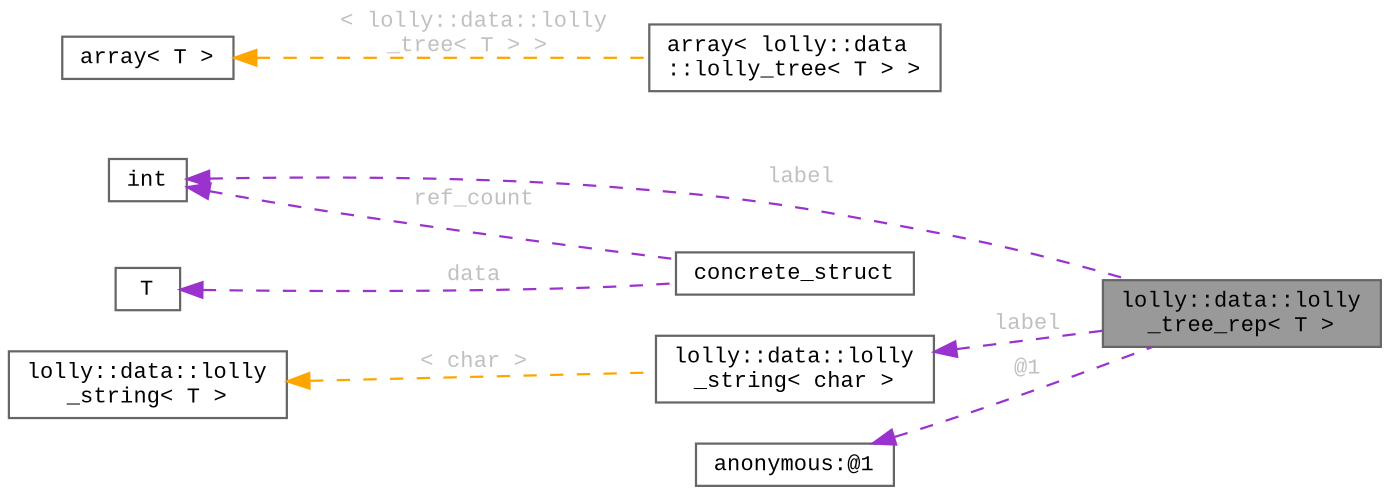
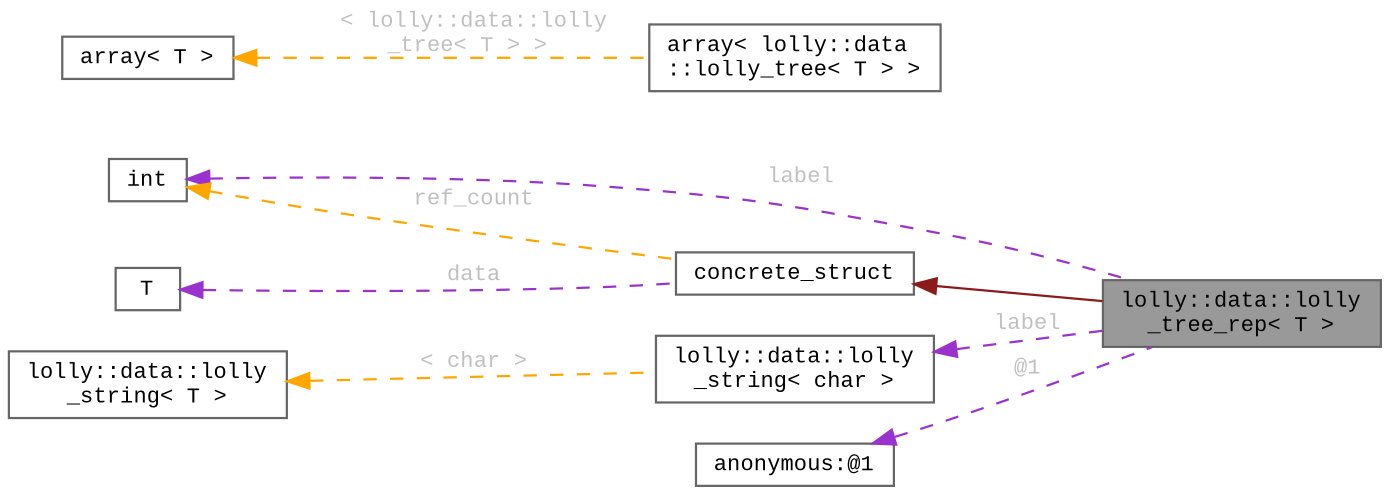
edge "concrete_struct" -> "int": color darkorchid3 -> orange
edge "lolly::data::lolly _tree_rep< T >" -> "concrete_struct": added
